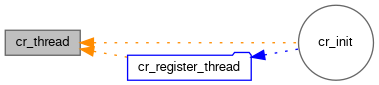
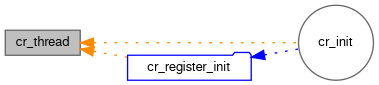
node "cr_register_thread": label "cr_register_thread" -> "cr_register_init"
